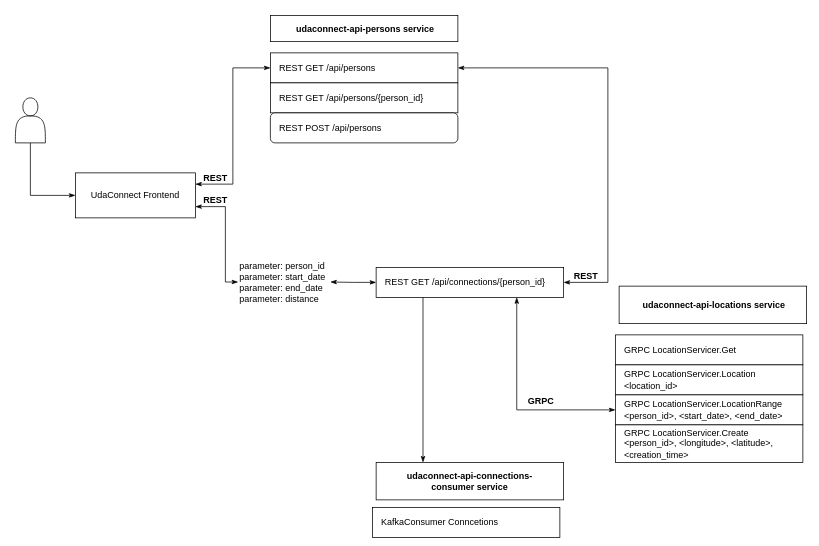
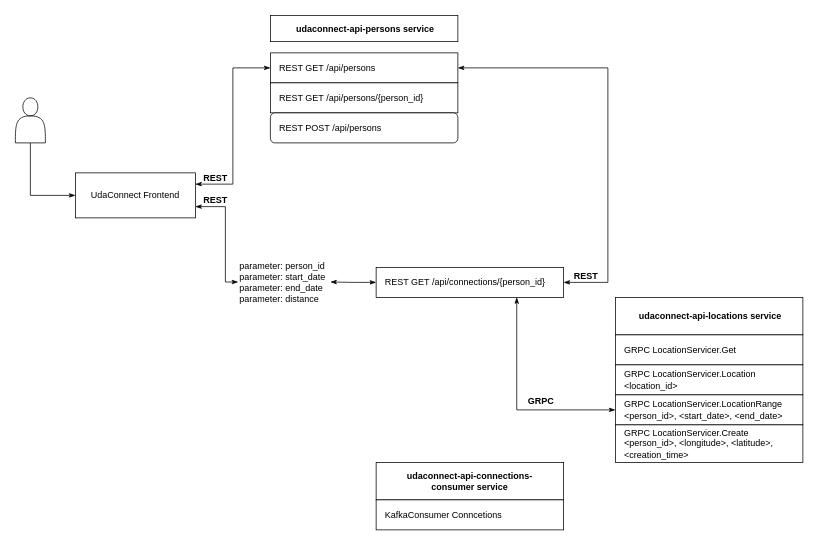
node "udaconnect-api-locations service": moved (713, 305) -> (709, 316)
edge "REST GET /api/connections/{person_id}" -> "udaconnect-api-connections-consumer service": removed
node "KafkaConsumer Conncetions": moved (466, 522) -> (470, 515)
